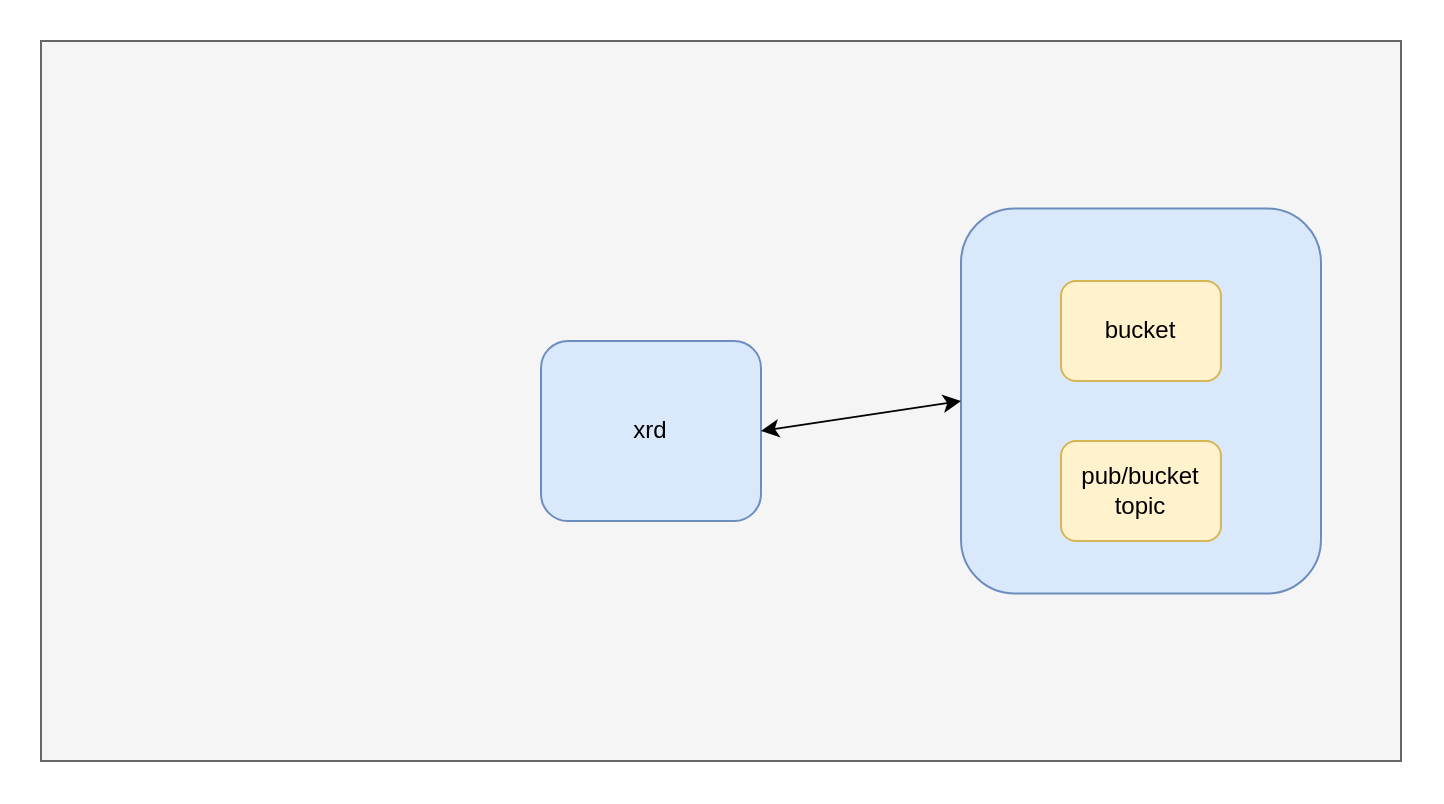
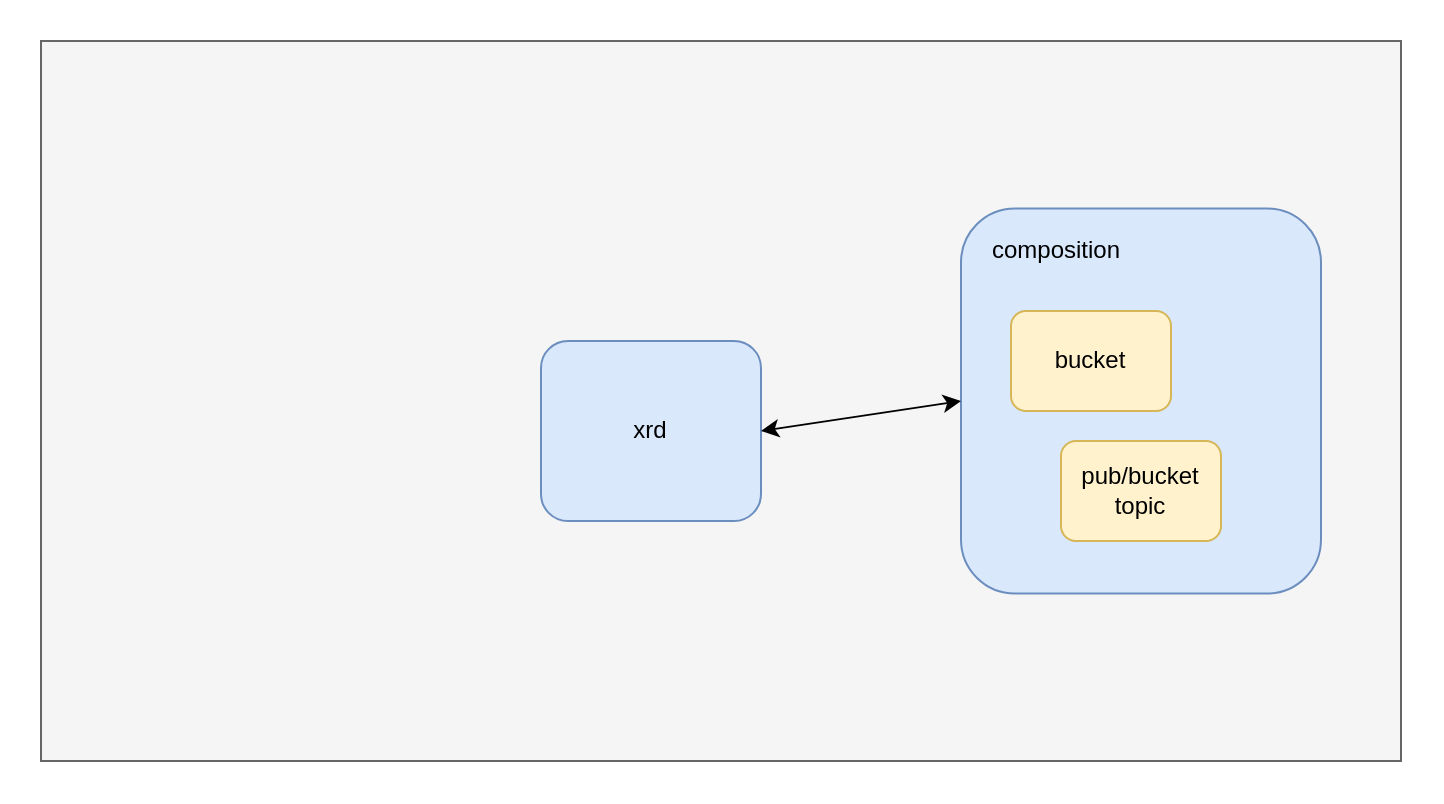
node "composition": added
node "bucket": moved (1141, 331) -> (1091, 361)
